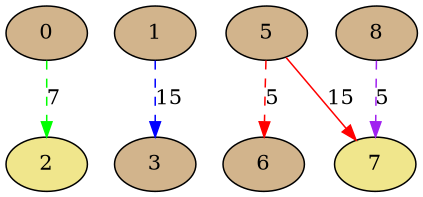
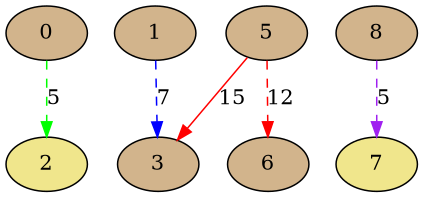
edge "5" -> "7": now "5" -> "3"
edge "0" -> "2": label "7" -> "5"
edge "1" -> "3": label "15" -> "7"
edge "5" -> "6": label "5" -> "12"
